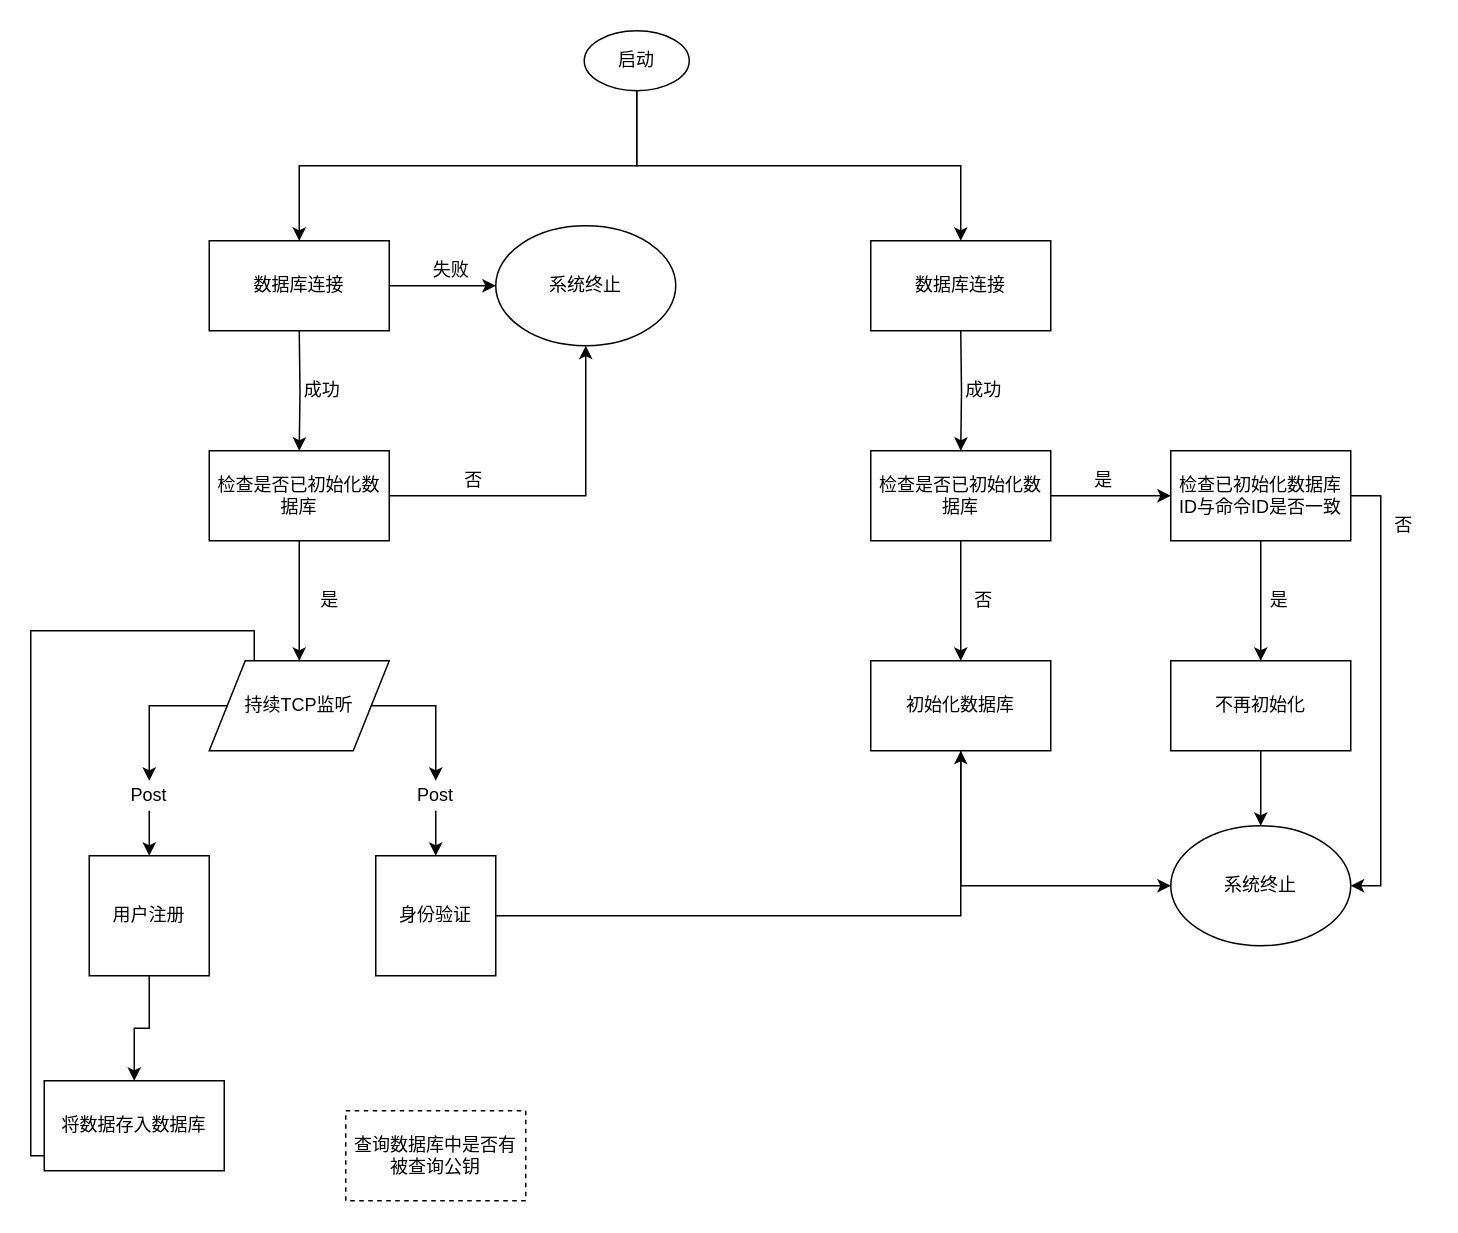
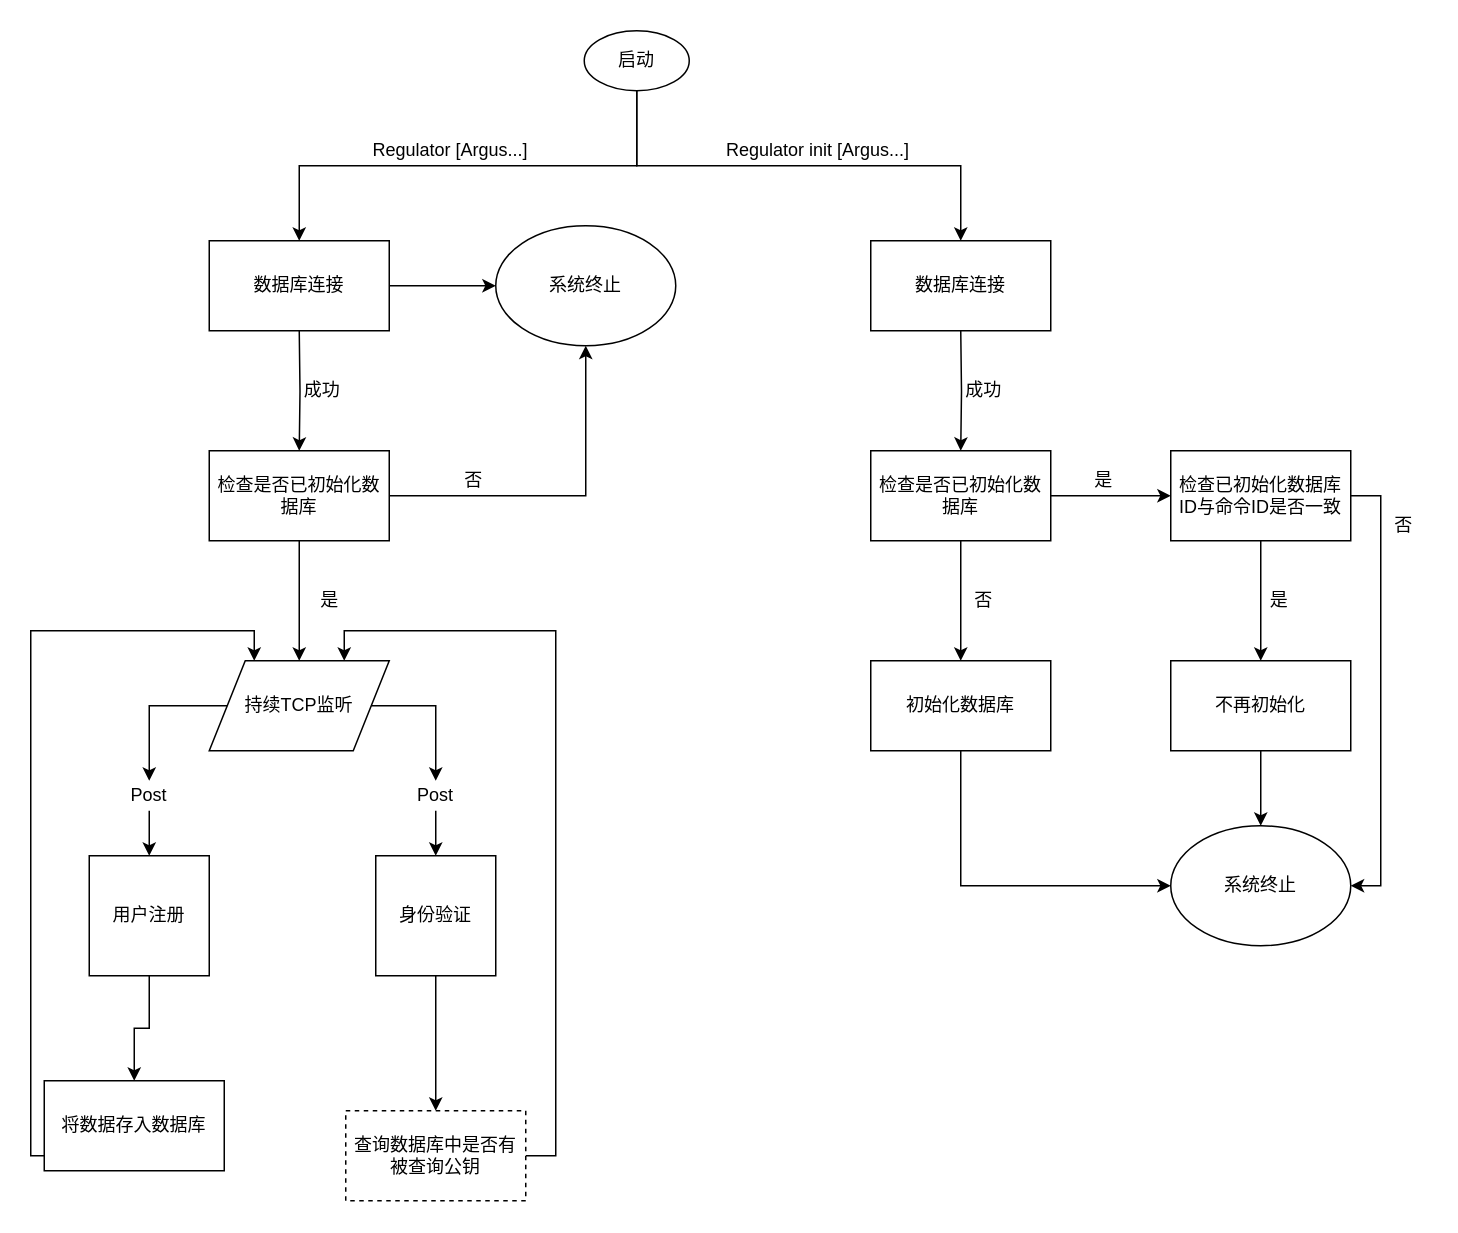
node "Regulator [Argus...]": added
node "Regulator init [Argus...]": added
node "失败": removed
edge "持续TCP监听" -- "将数据存入数据库": arrowhead none -> classic
edge "查询数据库中是否有被查询公钥" -> "持续TCP监听": added
edge "身份验证" -> "初始化数据库": now "身份验证" -> "查询数据库中是否有被查询公钥"
